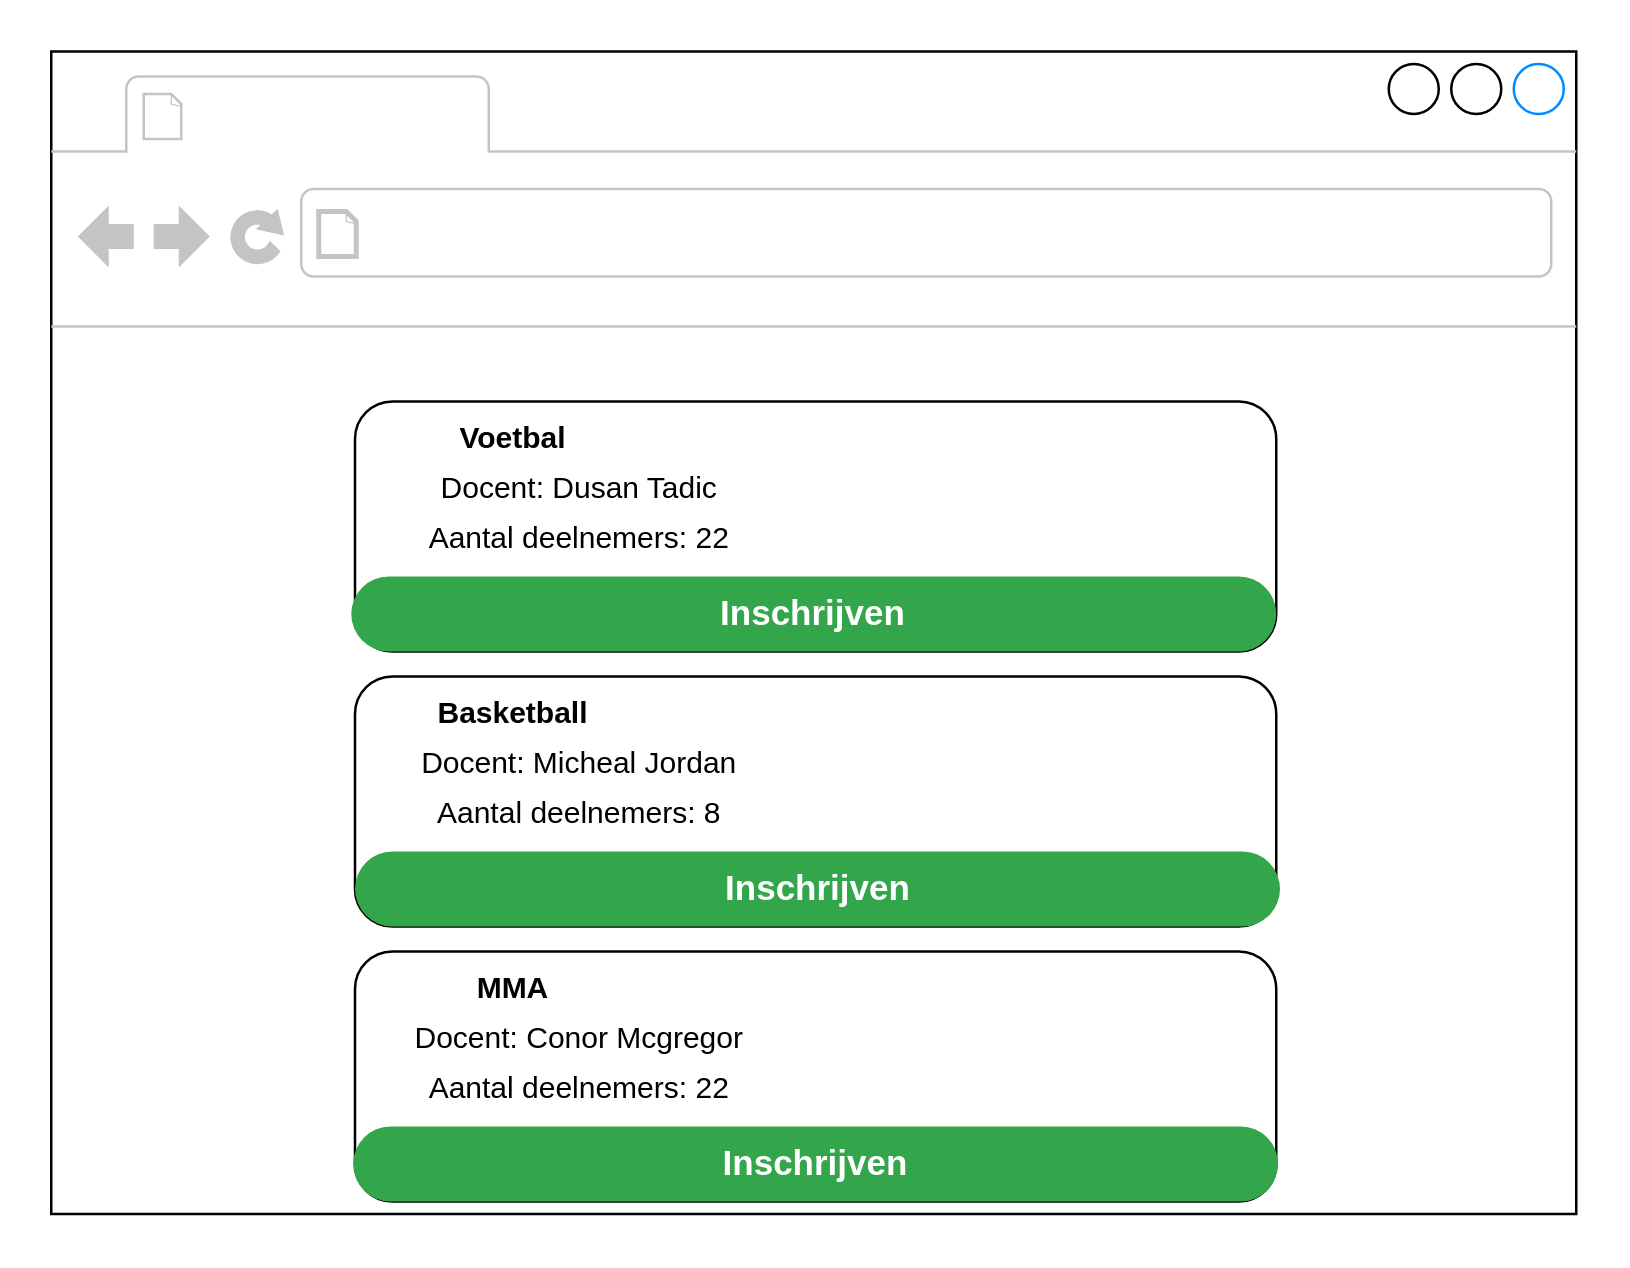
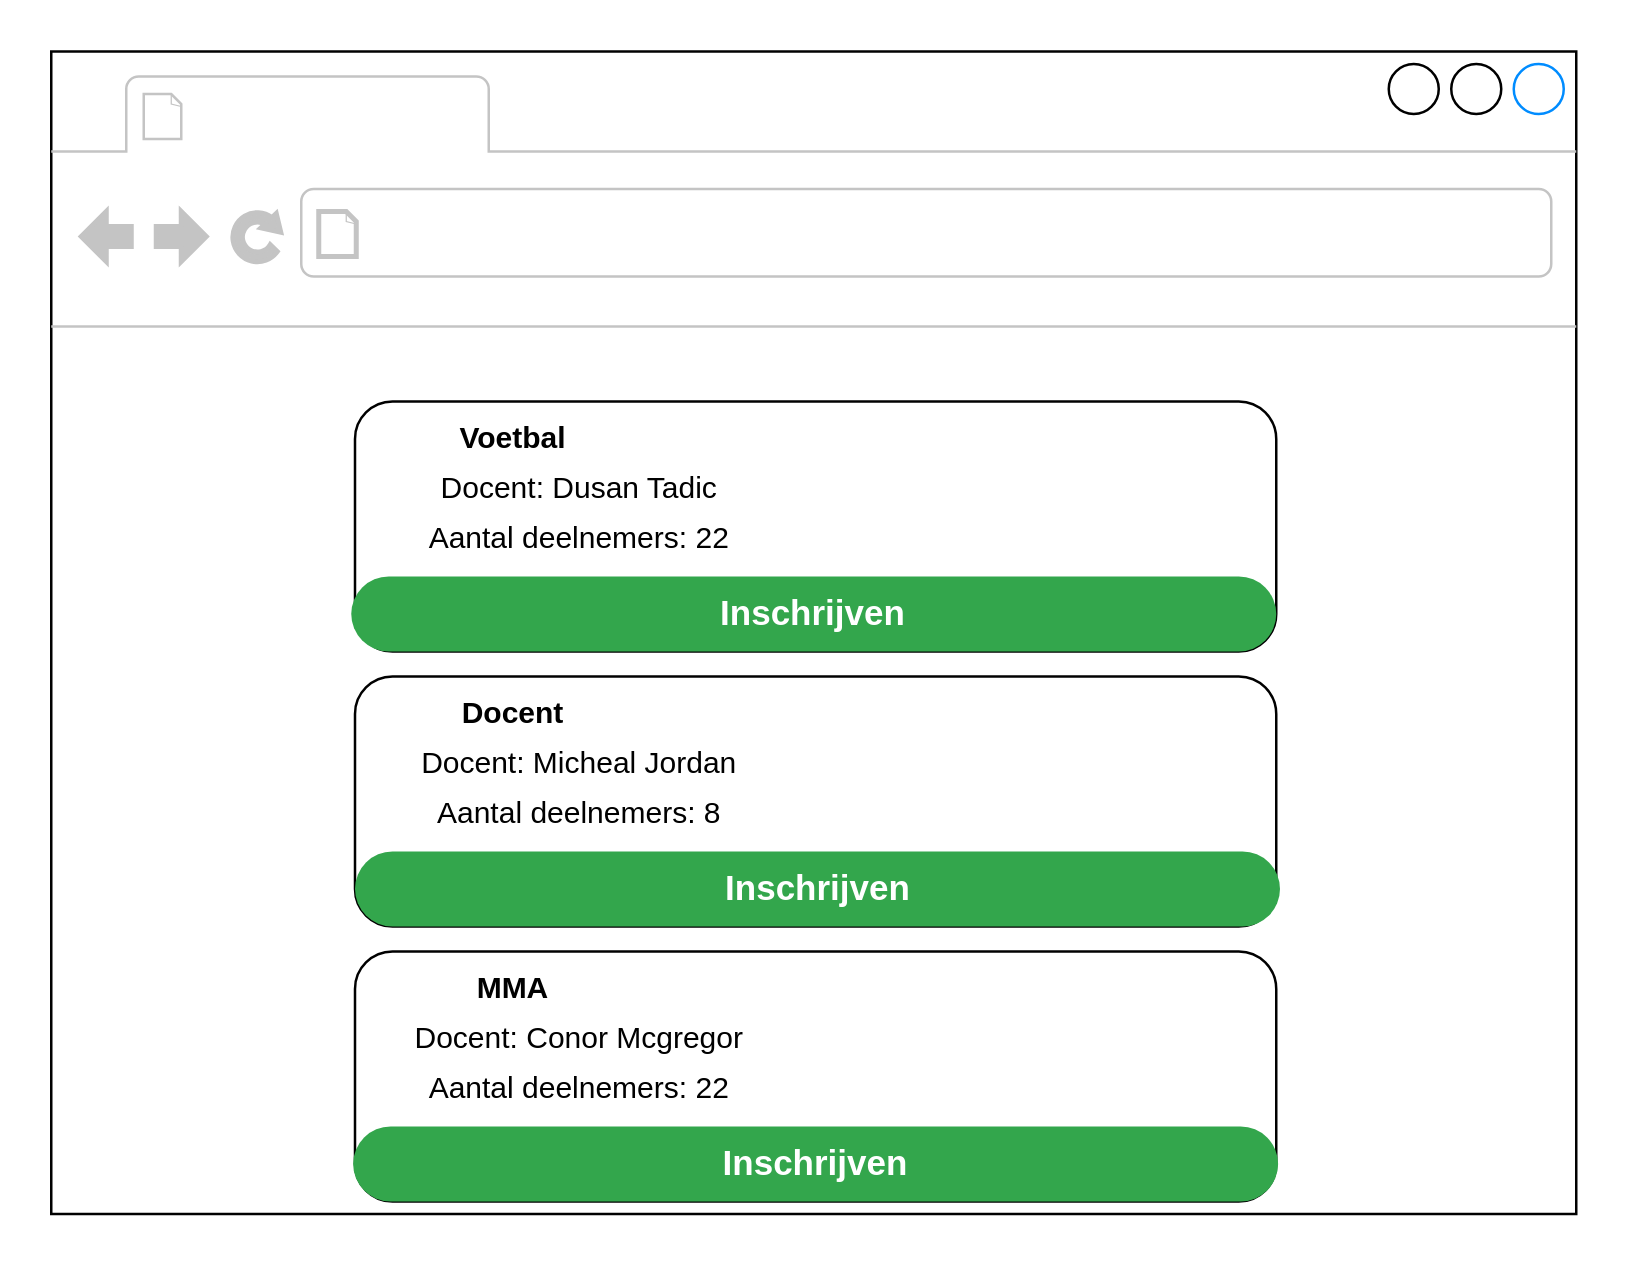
node "Basketball": label "Basketball" -> "Docent"
